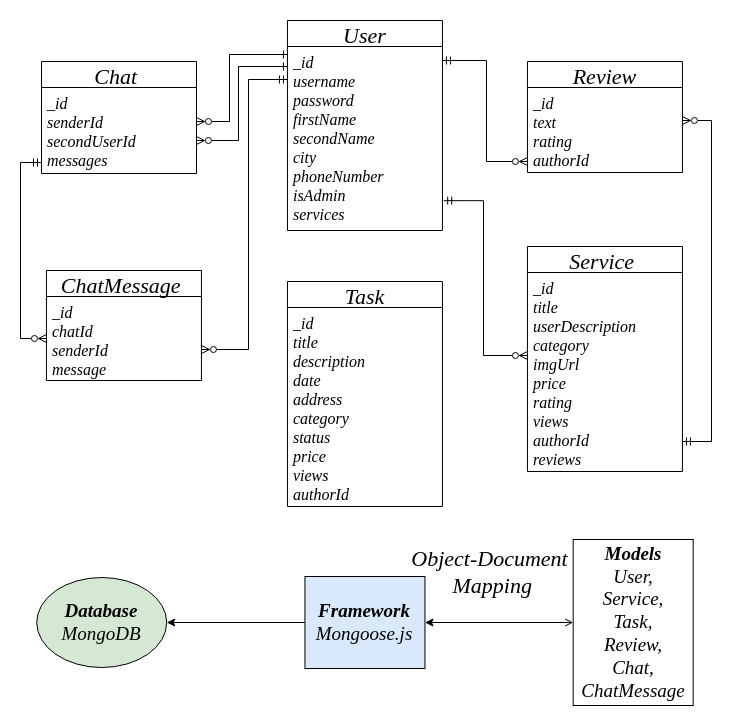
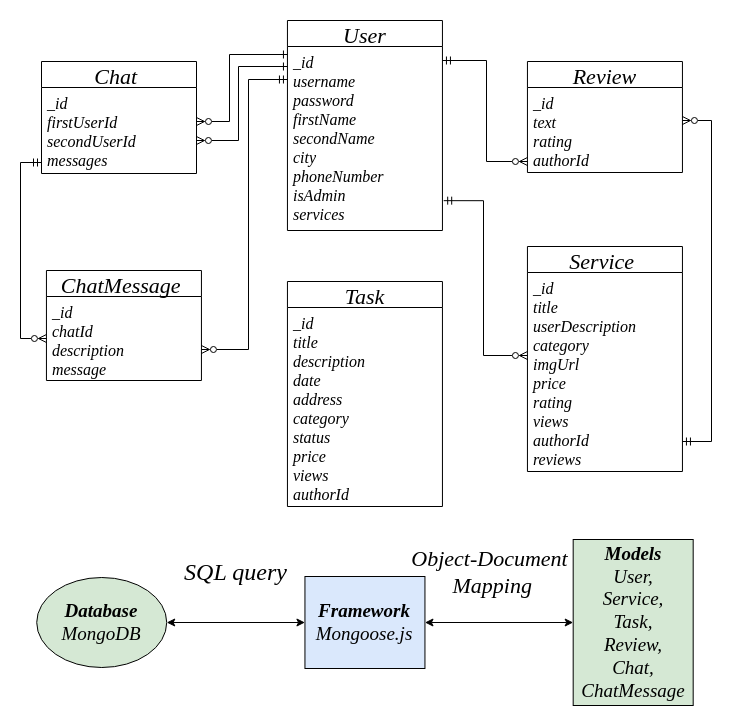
node "_id senderId secondUserId messages": label "_id senderId secondUserId messages" -> "_id firstUserId secondUserId messages"
node "_id chatId senderId message": label "_id chatId senderId message" -> "_id chatId description message"
node "SQL query": added
edge "Framework Mongoose.js" -> "DatabaseMongoDB": arrowhead none -> classic
edge "Framework Mongoose.js" -- "ModelsUser,Service,Task,Review,Chat,ChatMessage": arrowhead open -> classic
node "ModelsUser,Service,Task,Review,Chat,ChatMessage": fillcolor #ffffff -> #d5e8d4
